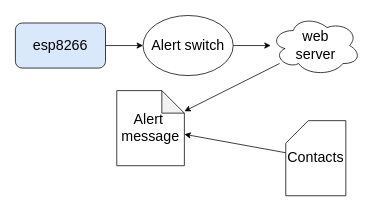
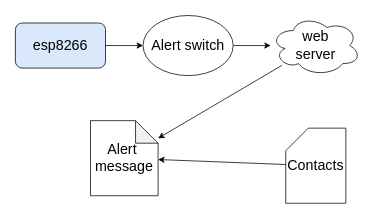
node "Alert message": moved (150, 128) -> (124, 158)
node "Contacts": moved (315, 158) -> (315, 165)
